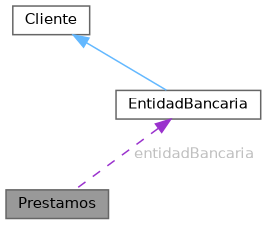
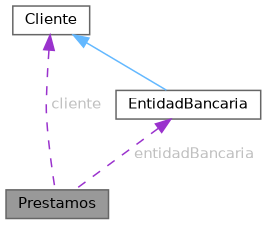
edge "Prestamos" -> "Cliente": added, label "cliente"
